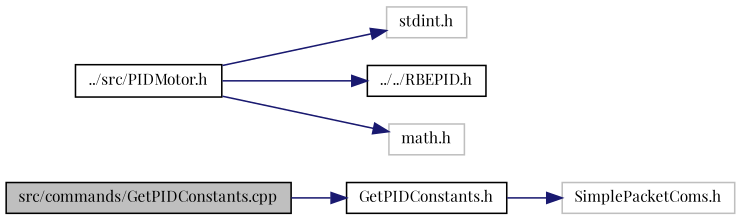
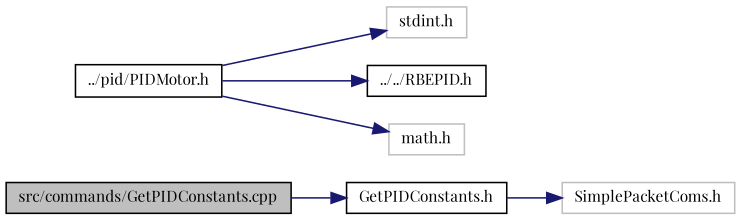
node "../src/PIDMotor.h": label "../src/PIDMotor.h" -> "../pid/PIDMotor.h"
